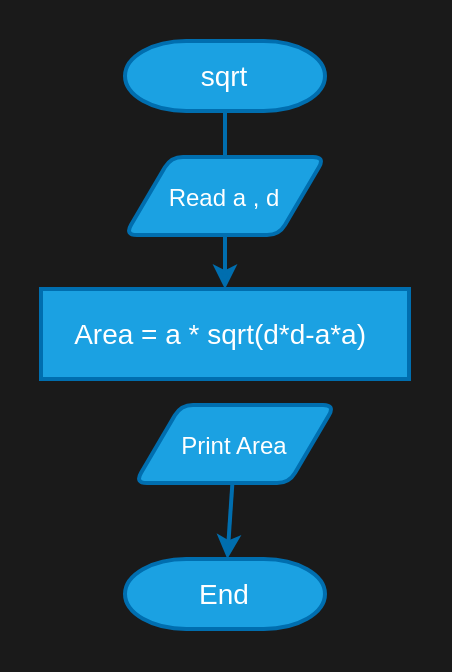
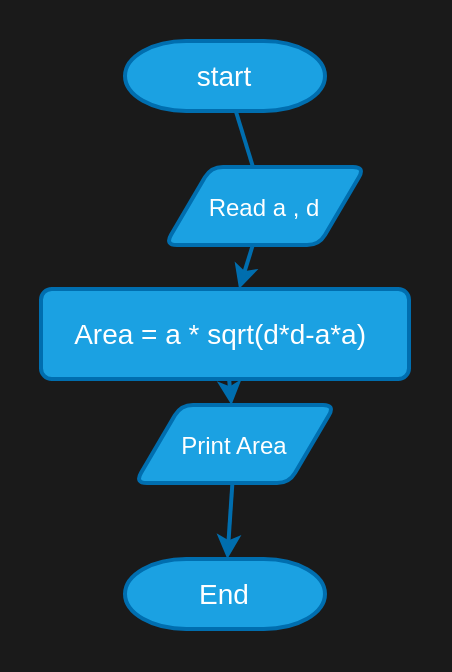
node "sqrt": label "sqrt" -> "start"
node "Read a , d": moved (225, 196) -> (265, 206)
node "Area = a * sqrt(d*d-a*a)": shape rectangle -> rounded rectangle
edge "Area = a * sqrt(d*d-a*a)" -> "Print Area": added
